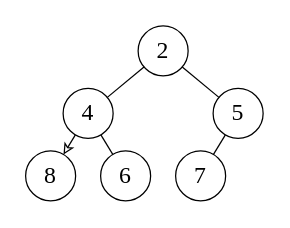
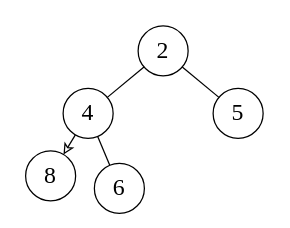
edge "5" -- "7": removed
node "6": moved (126, 176) -> (119, 188)
node "7": removed
